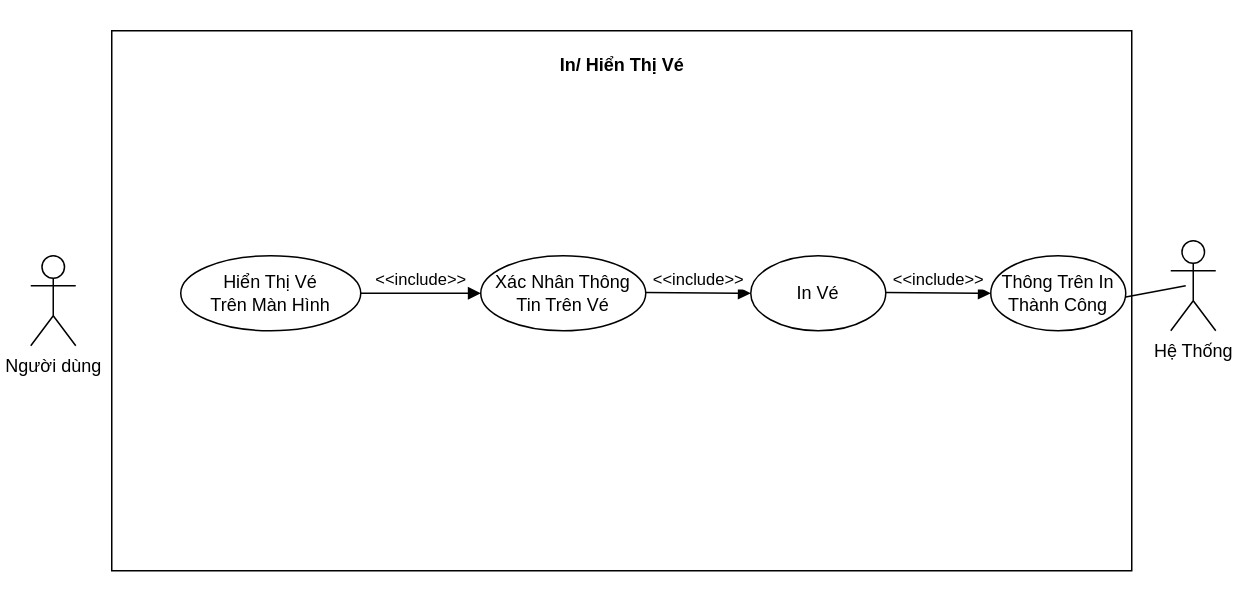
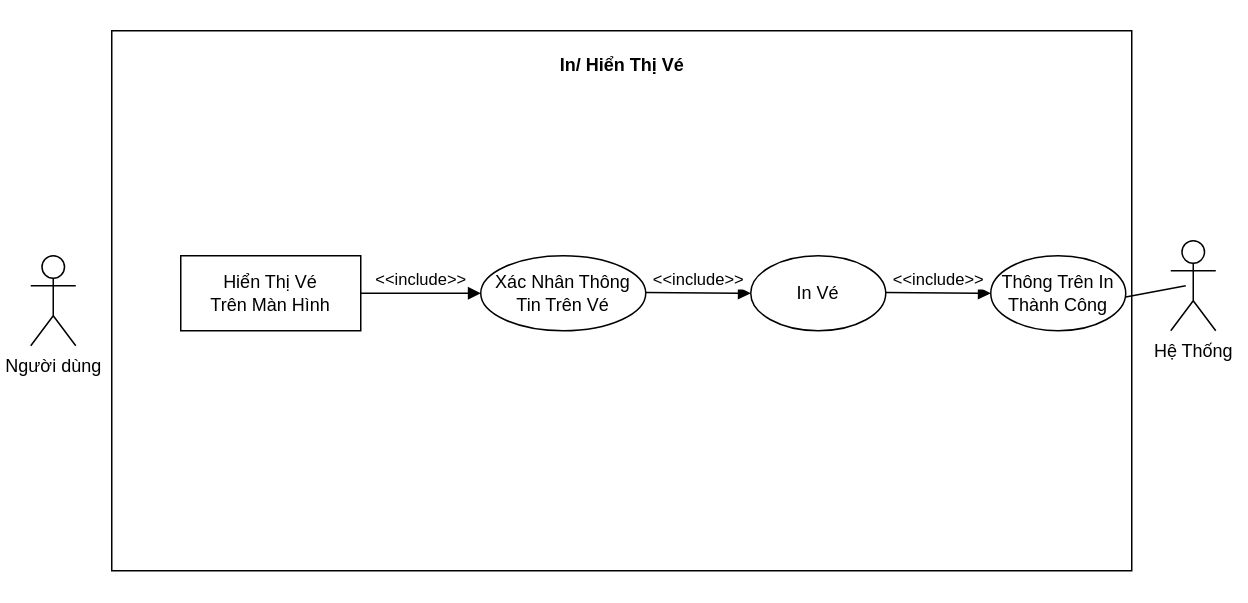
node "Hiển Thị Vé Trên Màn Hình": shape ellipse -> rectangle
